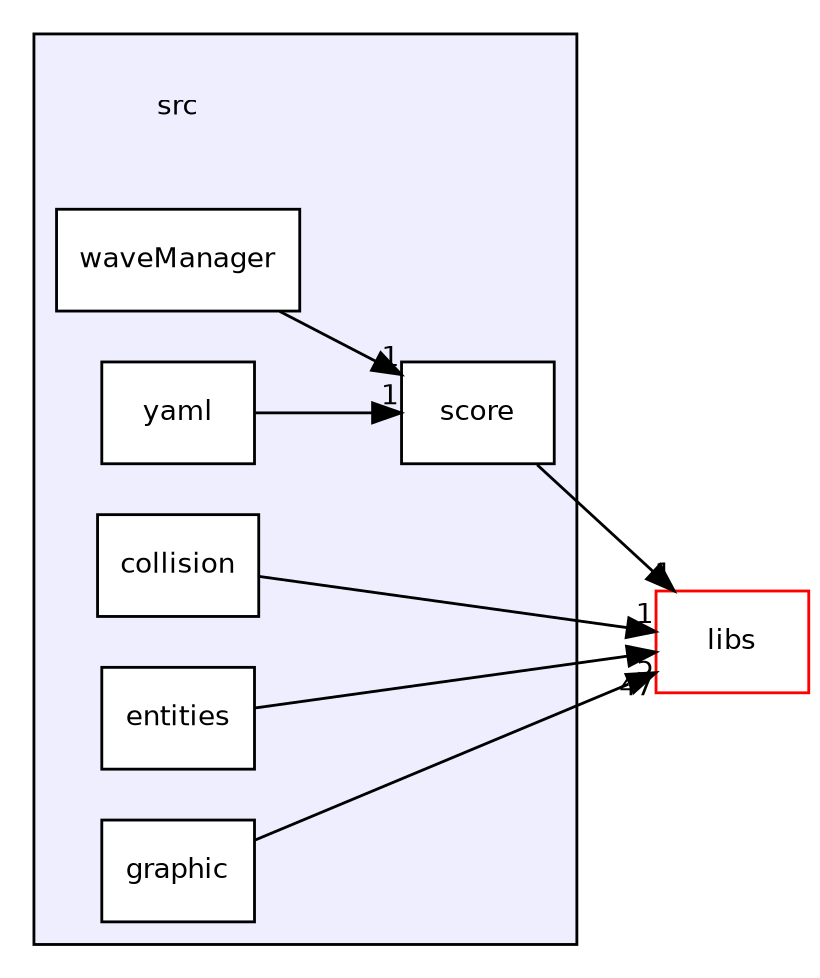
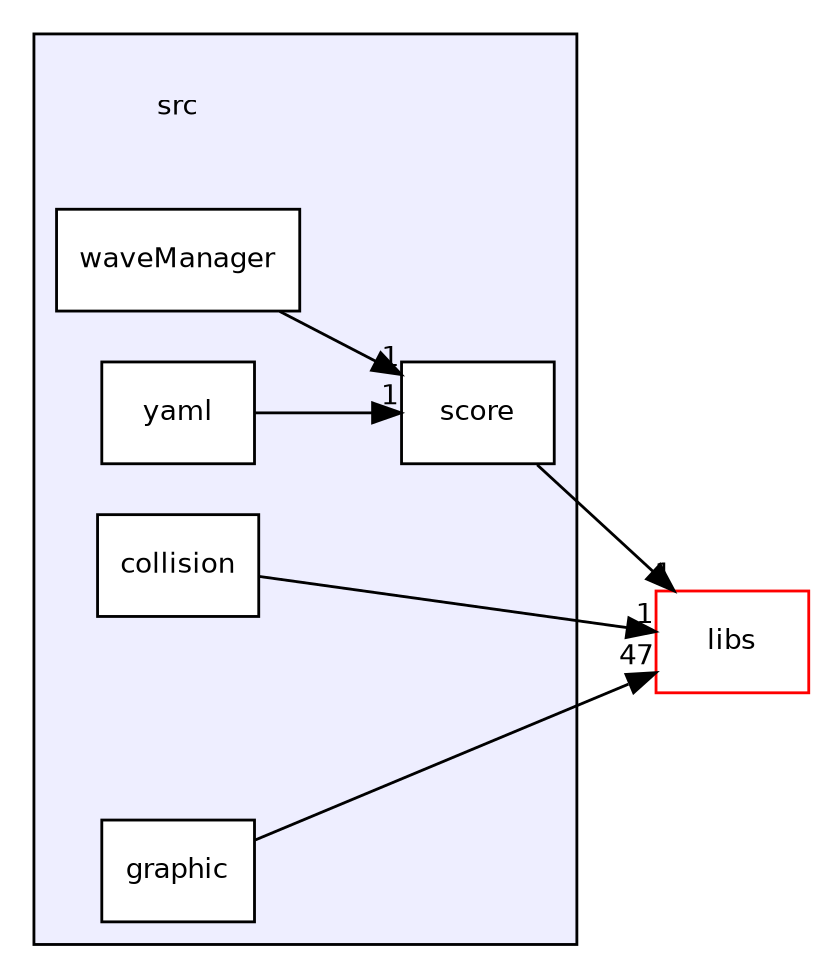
node "entities": removed
